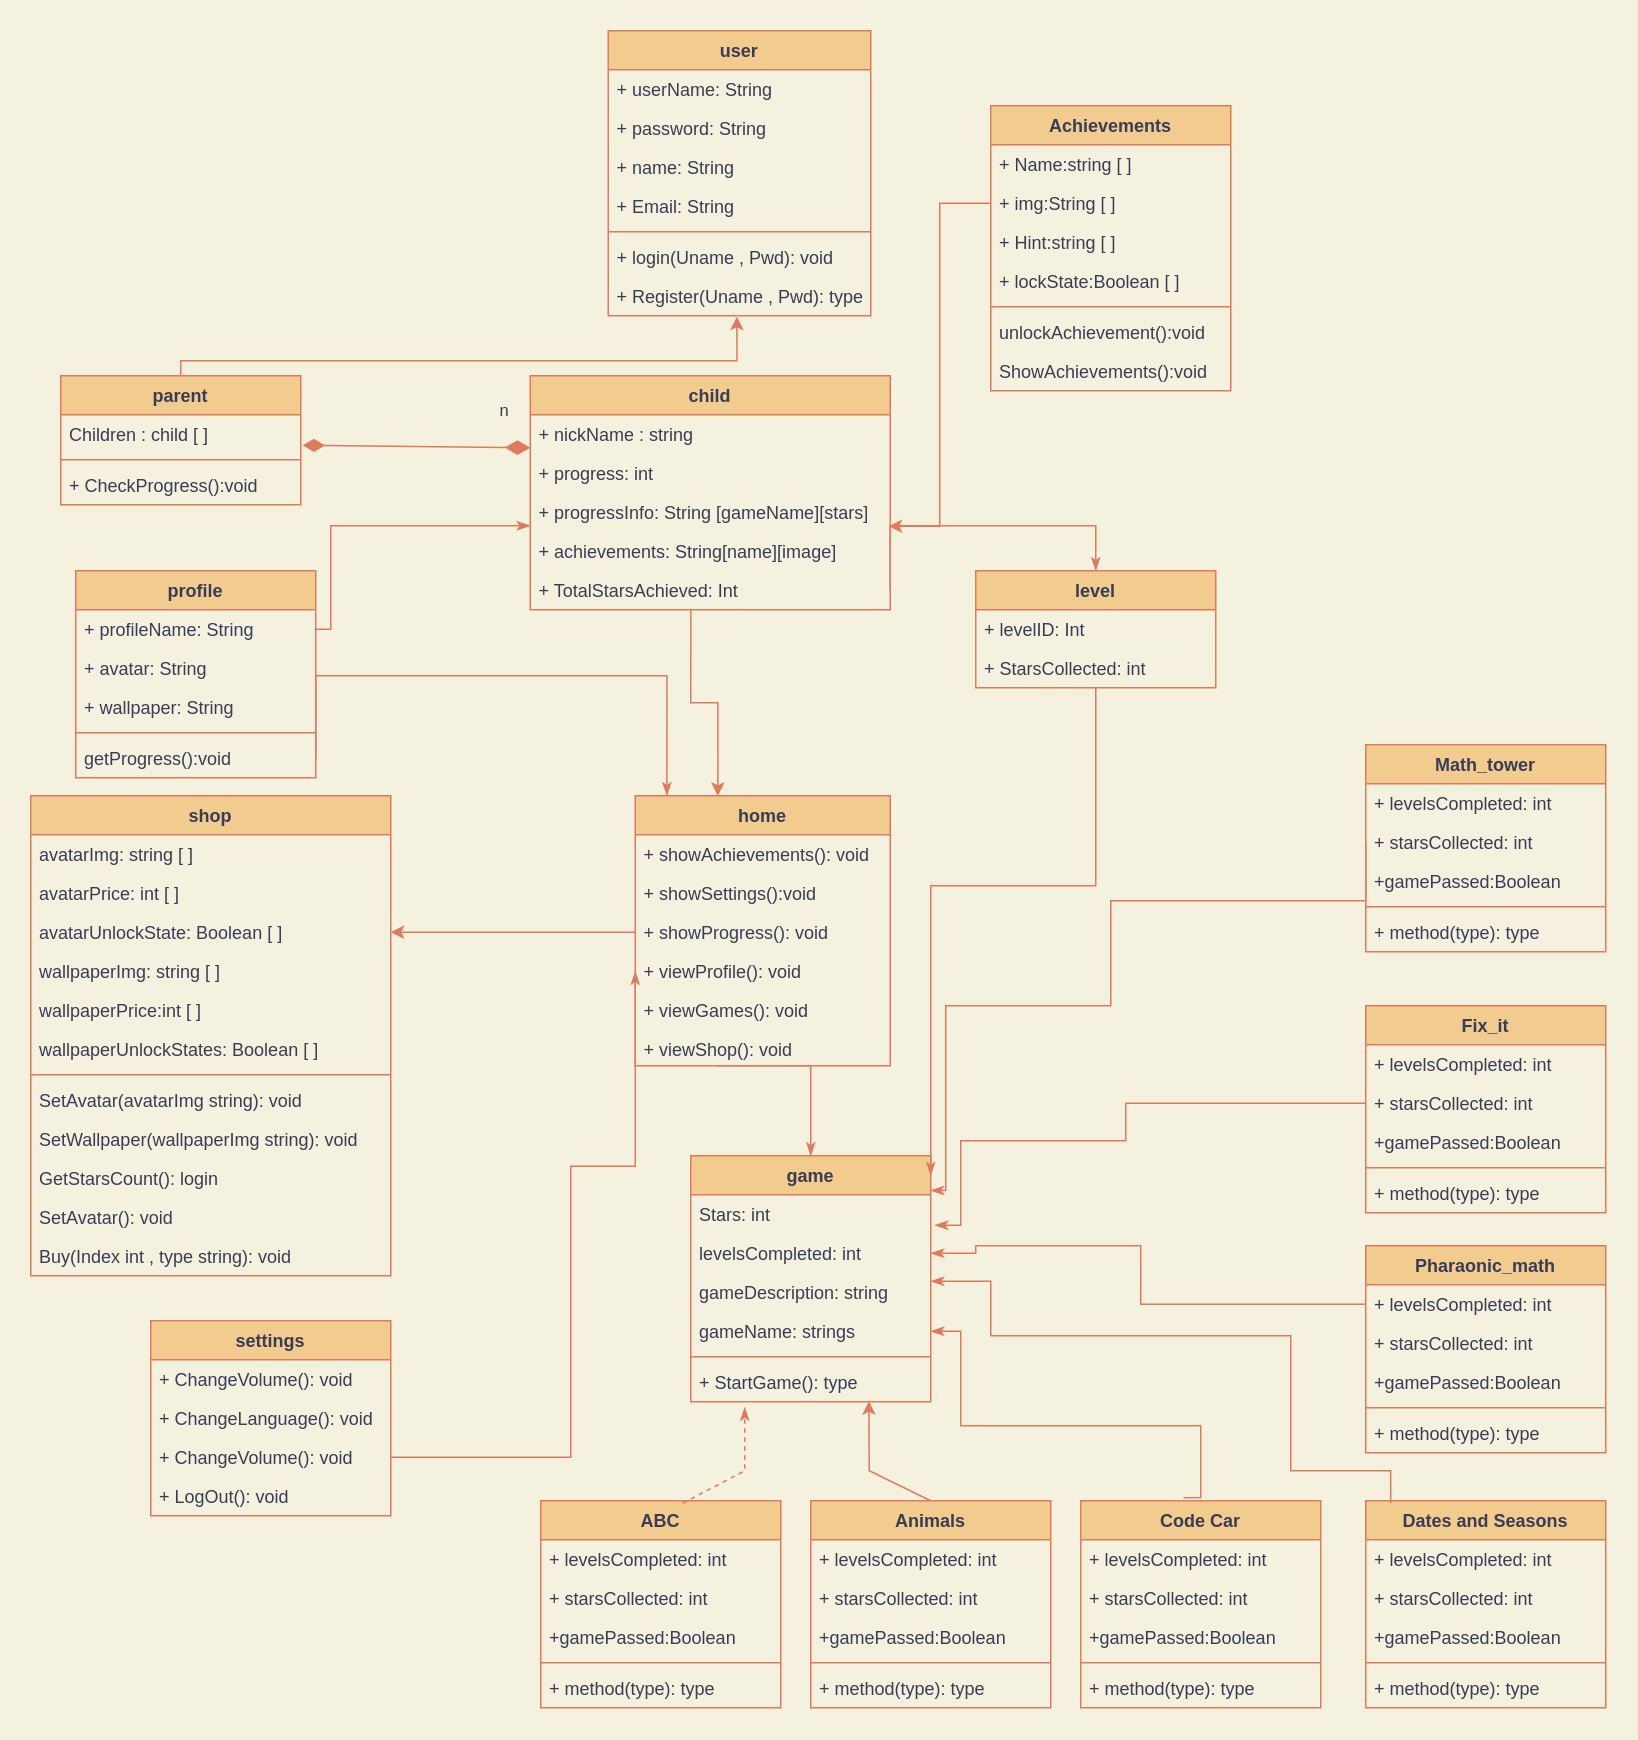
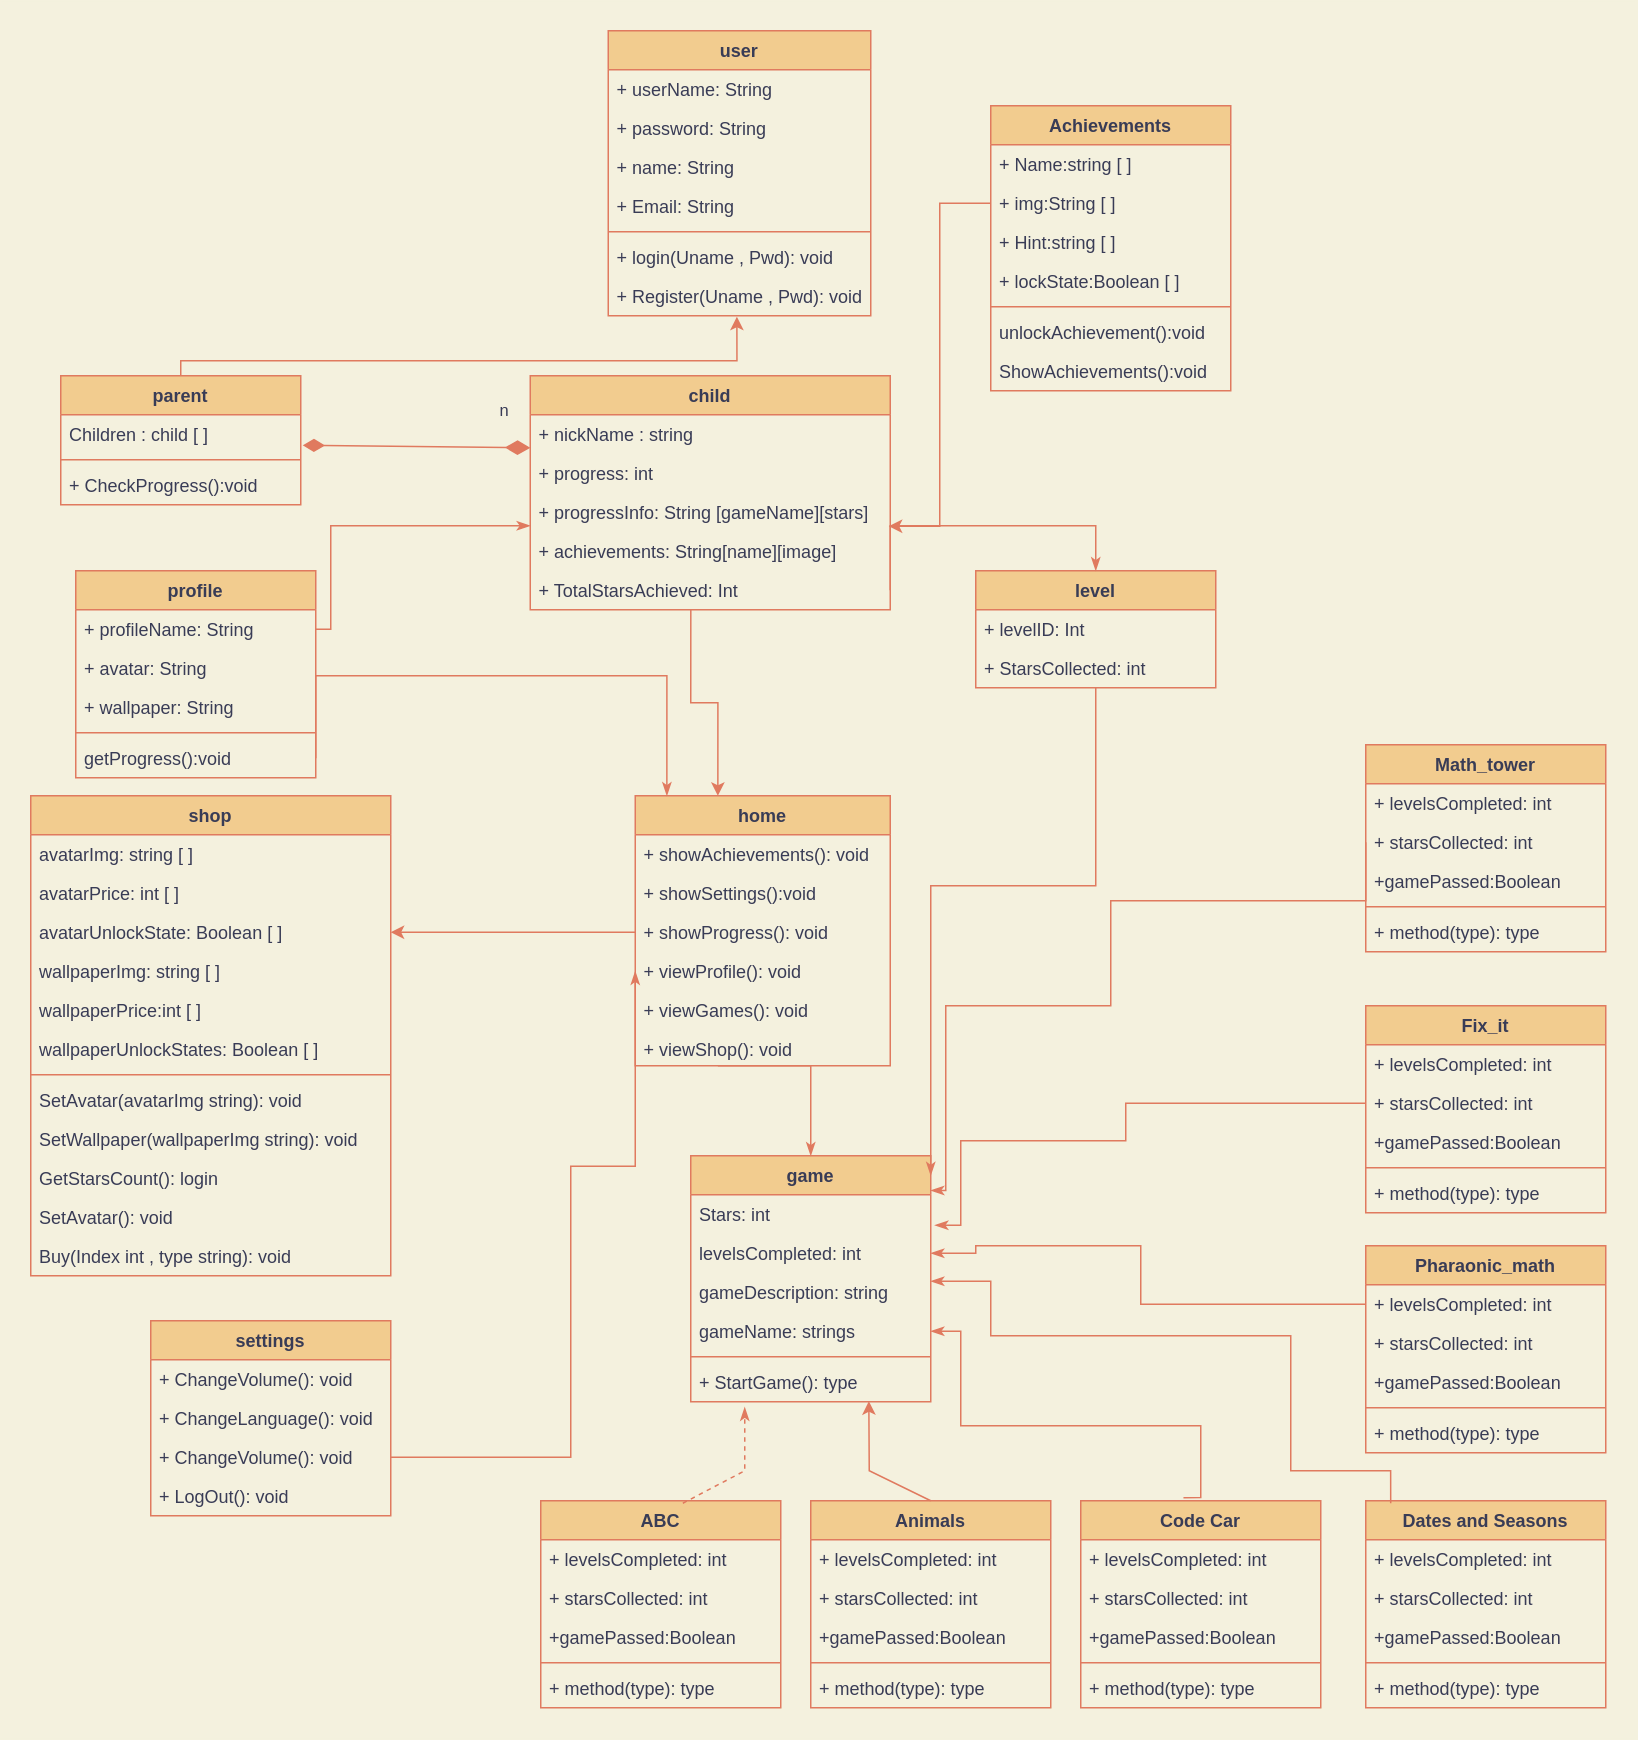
node "+ Register(Uname , Pwd): type": label "+ Register(Uname , Pwd): type" -> "+ Register(Uname , Pwd): void"
